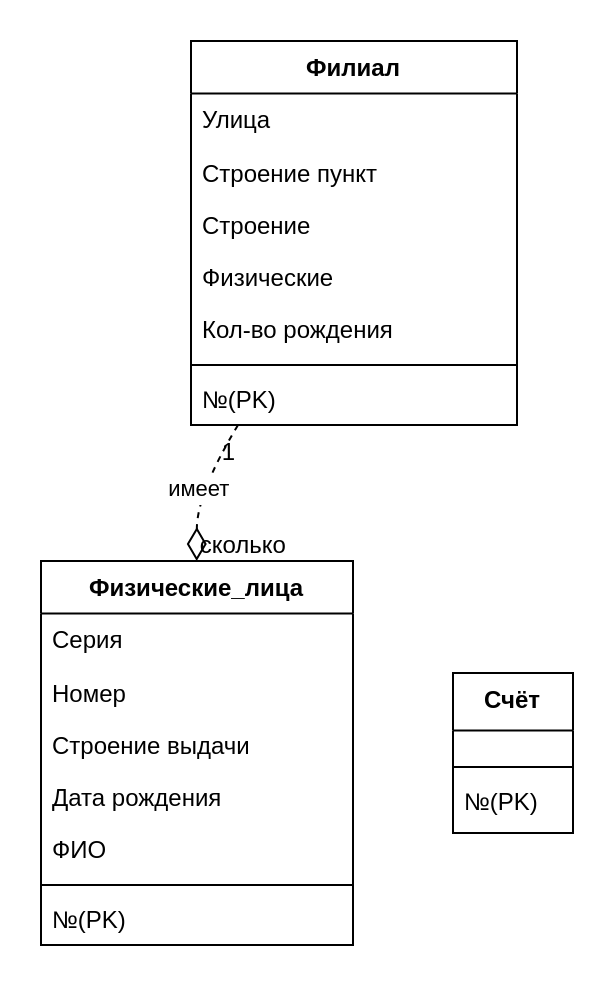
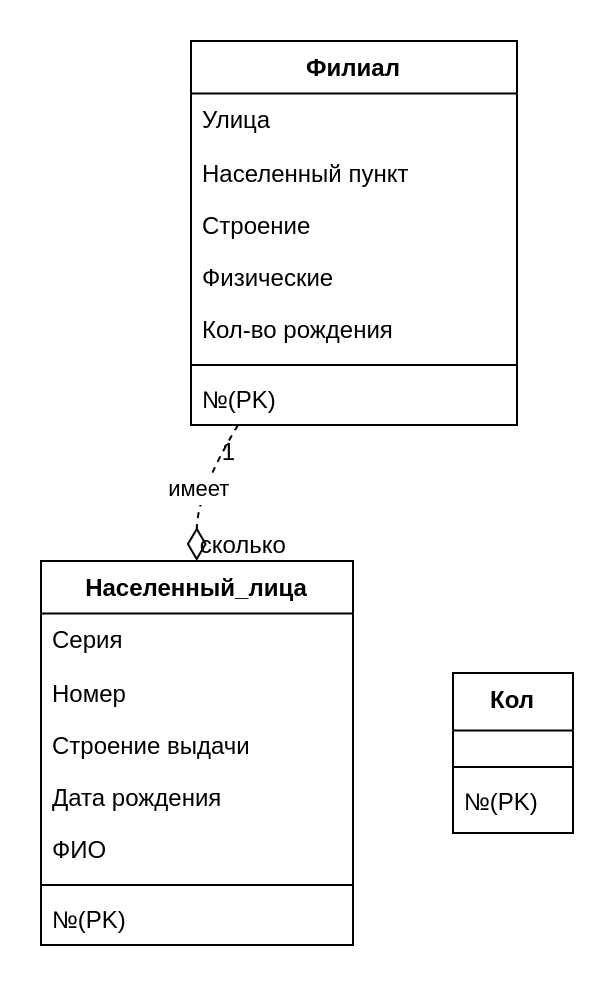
node "Строение пункт": label "Строение пункт" -> "Населенный пункт"
node "Физические_лица": label "Физические_лица" -> "Населенный_лица"
node "Счёт": label "Счёт" -> "Кол"
